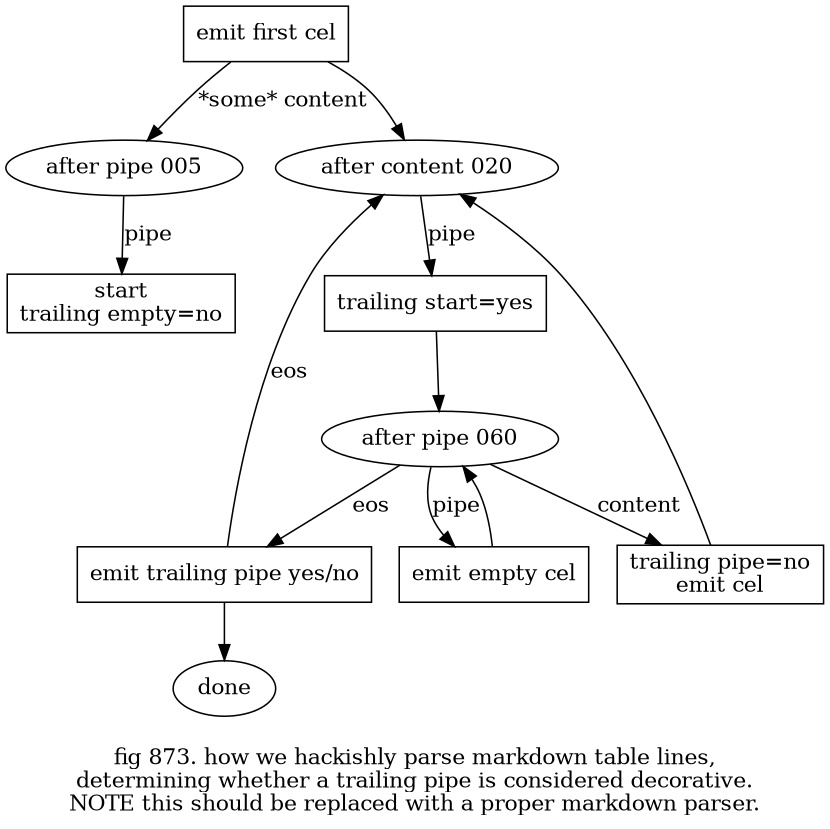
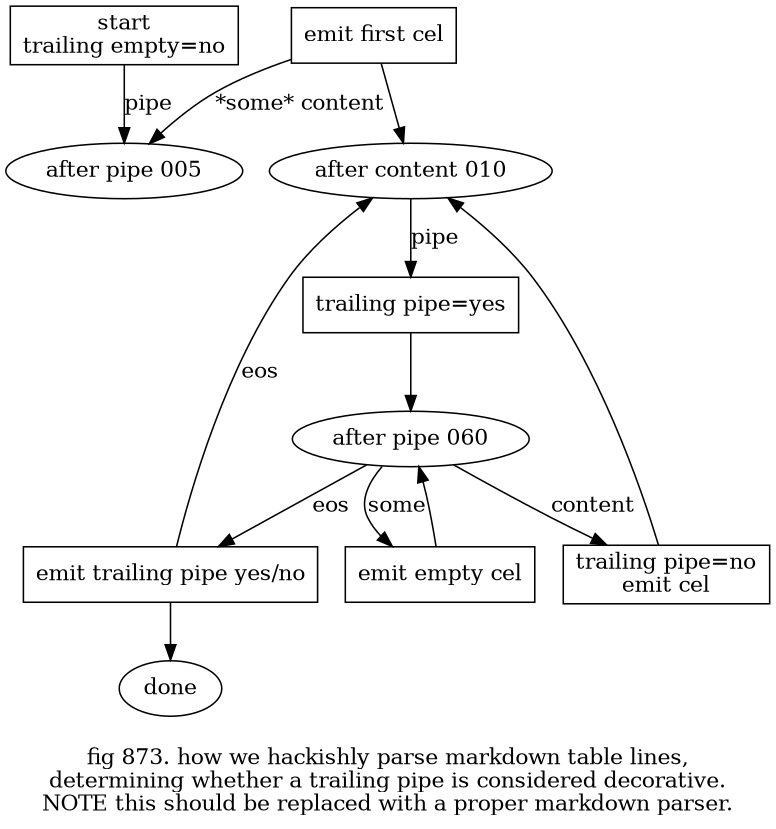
node "after content 020": label "after content 020" -> "after content 010"
edge "after pipe 005" -> "start trailing empty=no": reversed
node "trailing start=yes": label "trailing start=yes" -> "trailing pipe=yes"
edge "after pipe 060" -> "emit empty cel": label "pipe" -> "some"
